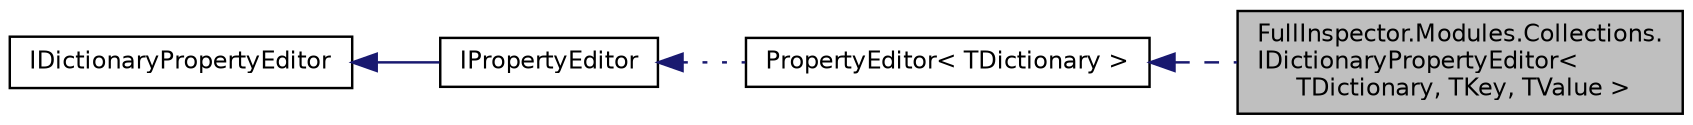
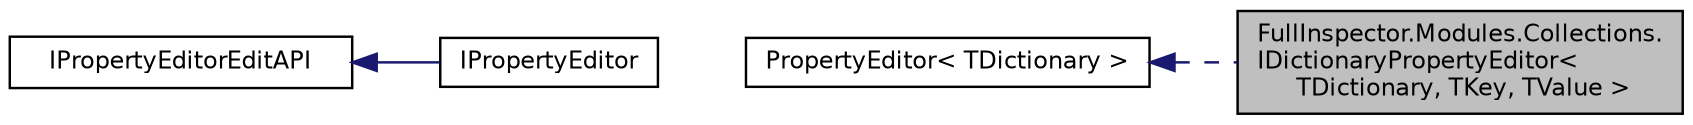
node "IDictionaryPropertyEditor": label "IDictionaryPropertyEditor" -> "IPropertyEditorEditAPI"
edge "PropertyEditor< TDictionary >" -> "IPropertyEditor": removed
